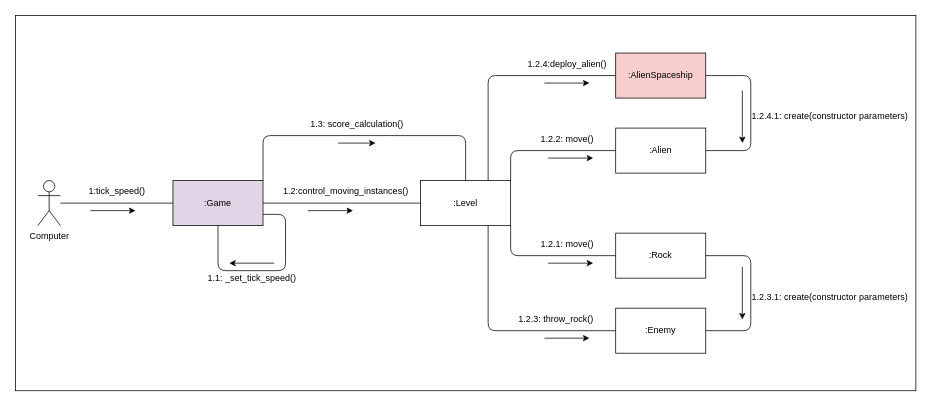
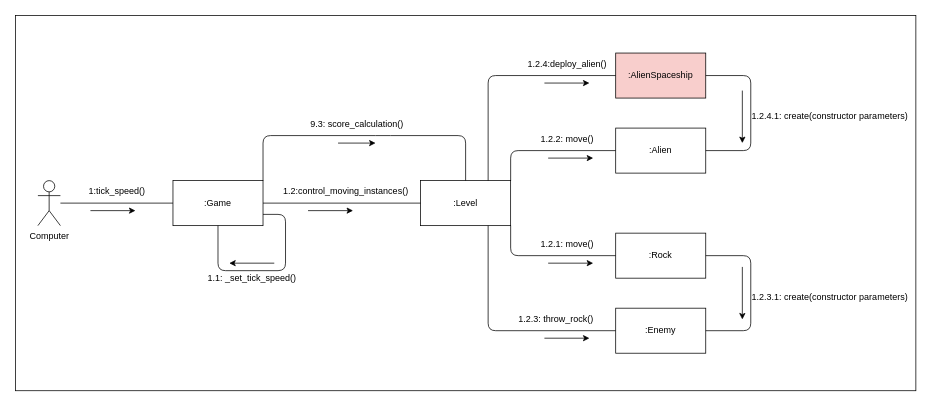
node "1.3: score_calculation()": label "1.3: score_calculation()" -> "9.3: score_calculation()"
node ":Game": fillcolor #e1d5e7 -> #ffffff
